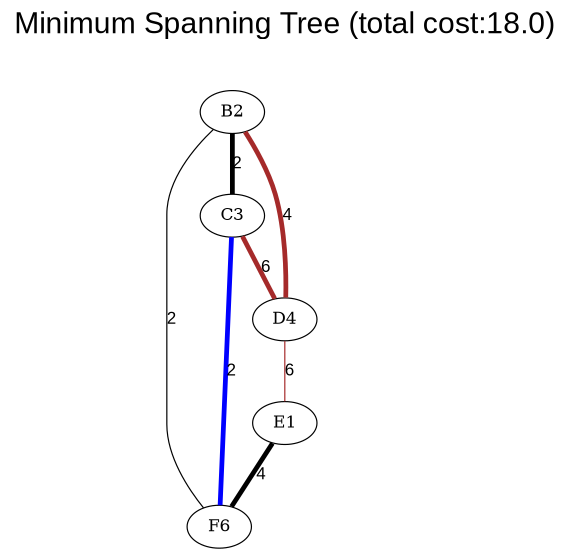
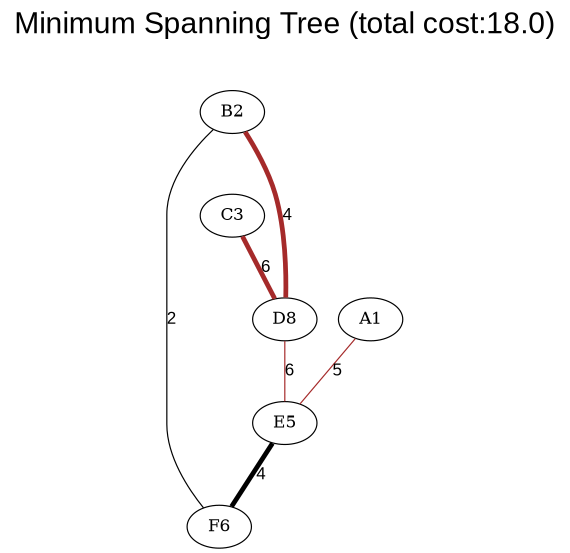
edge "B2" -- "C3": removed, label "2"
node "D4": label "D4" -> "D8"
node "A1": added
edge "C3" -- "F6": removed, label "2"
node "E1": label "E1" -> "E5"
